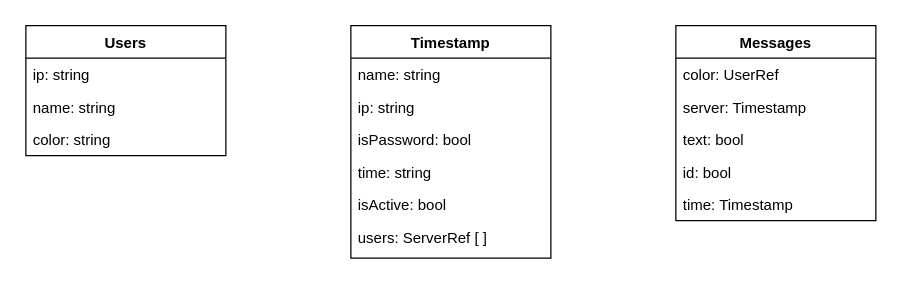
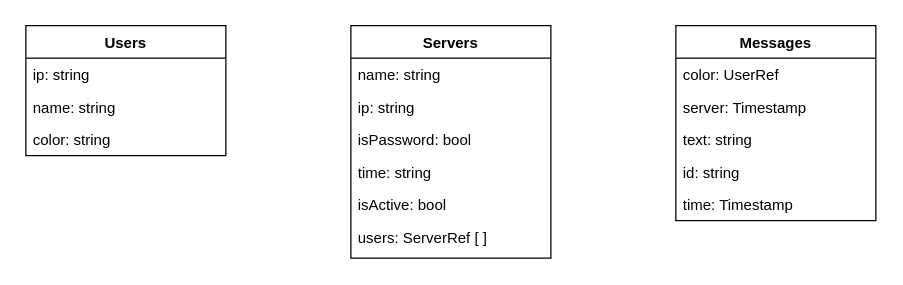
node "Timestamp": label "Timestamp" -> "Servers"
node "text: bool": label "text: bool" -> "text: string"
node "id: bool": label "id: bool" -> "id: string"
